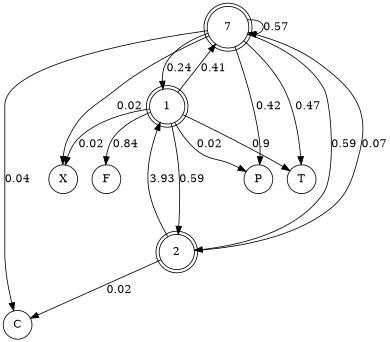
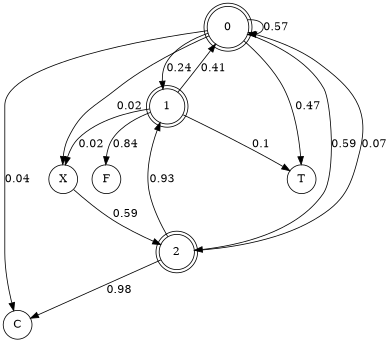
node "7": label "7" -> "0"
edge "1" -> "T": label "0.9" -> "0.1"
edge "1" -> "2": now "X" -> "2"
edge "2" -> "1": label "3.93" -> "0.93"
node "P": removed
edge "2" -> "C": label "0.02" -> "0.98"
